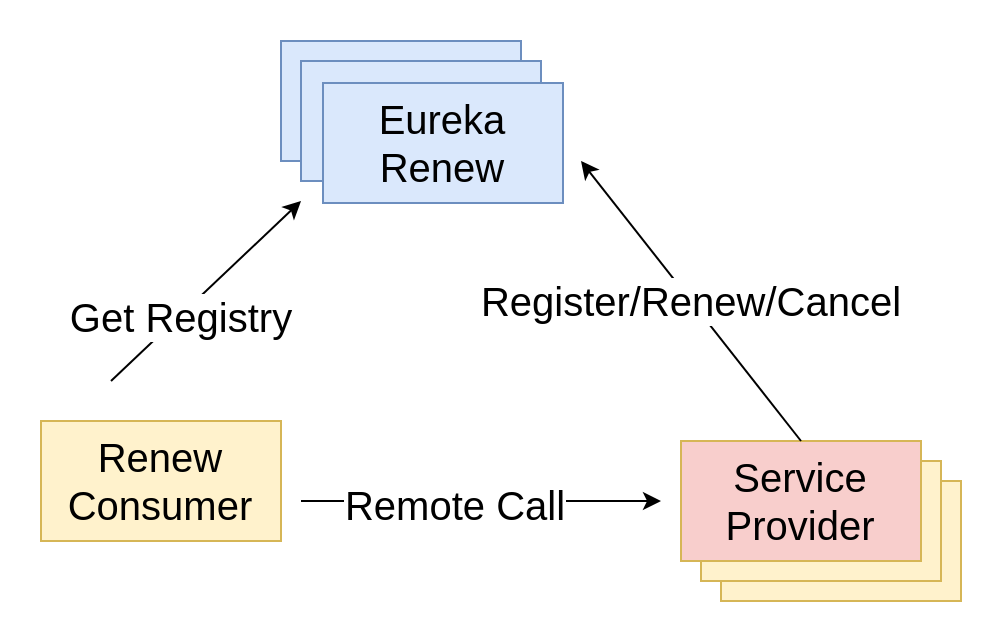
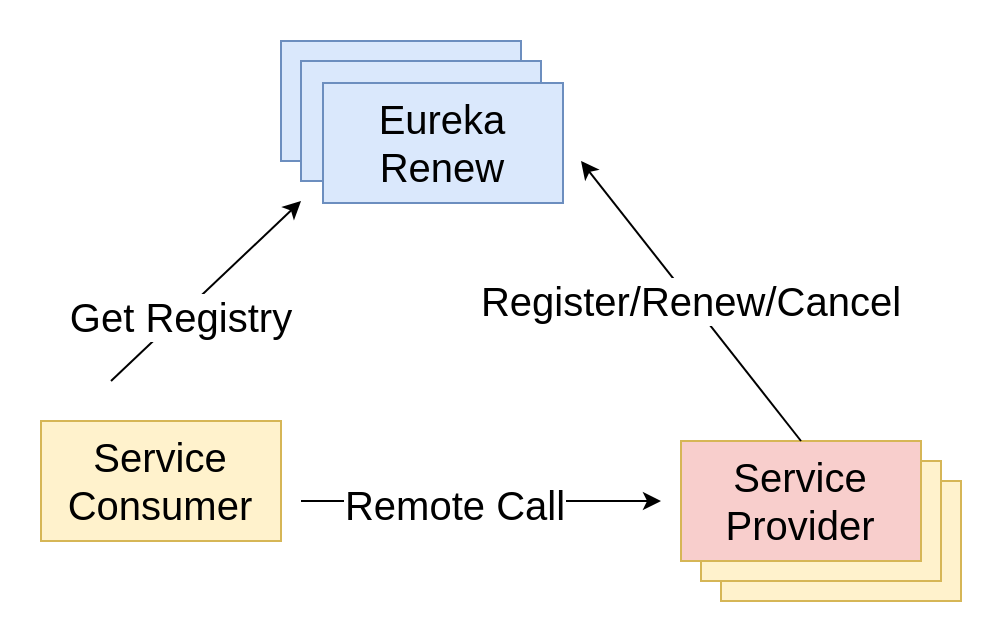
node "RenewConsumer": label "RenewConsumer" -> "ServiceConsumer"
